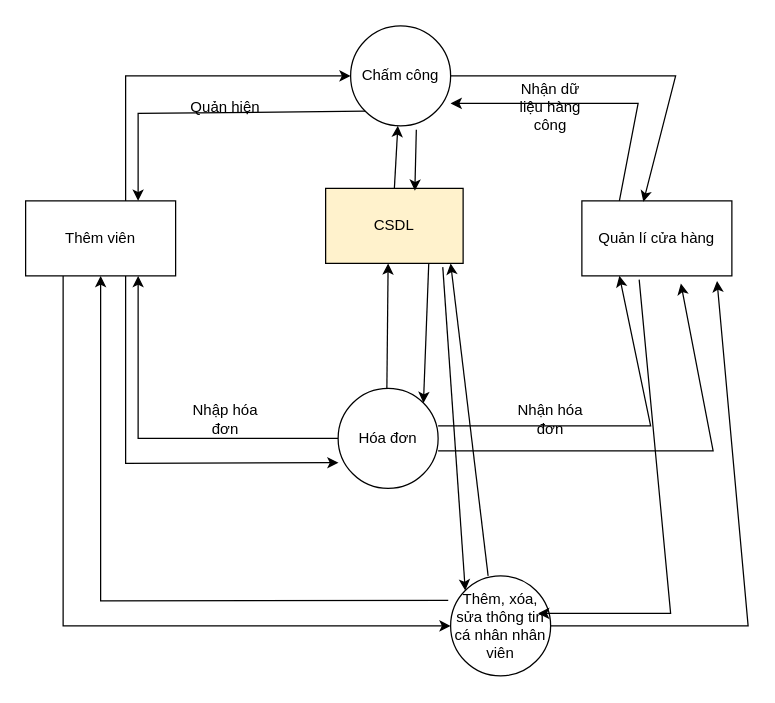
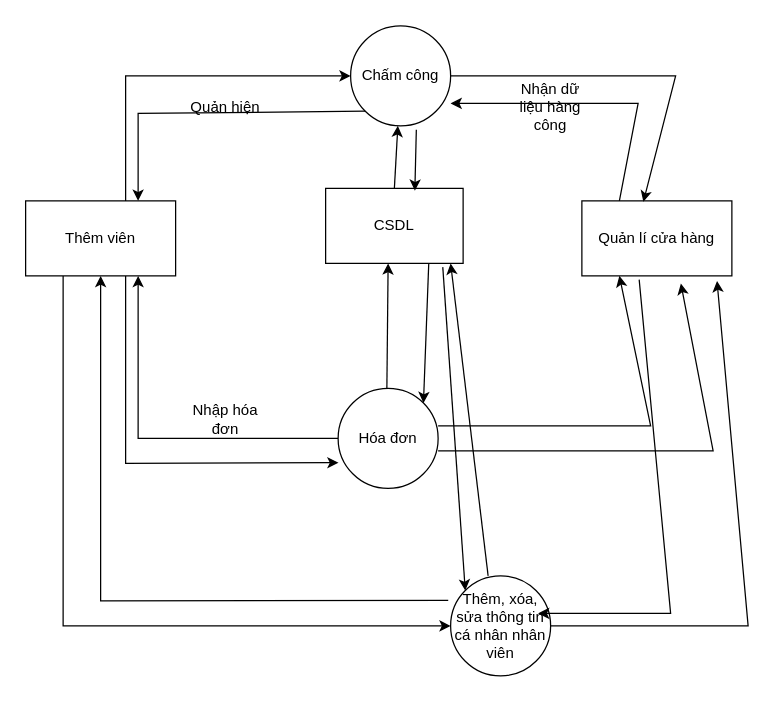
node "CSDL": fillcolor #fff2cc -> #ffffff
node "Nhận hóa đơn": removed
